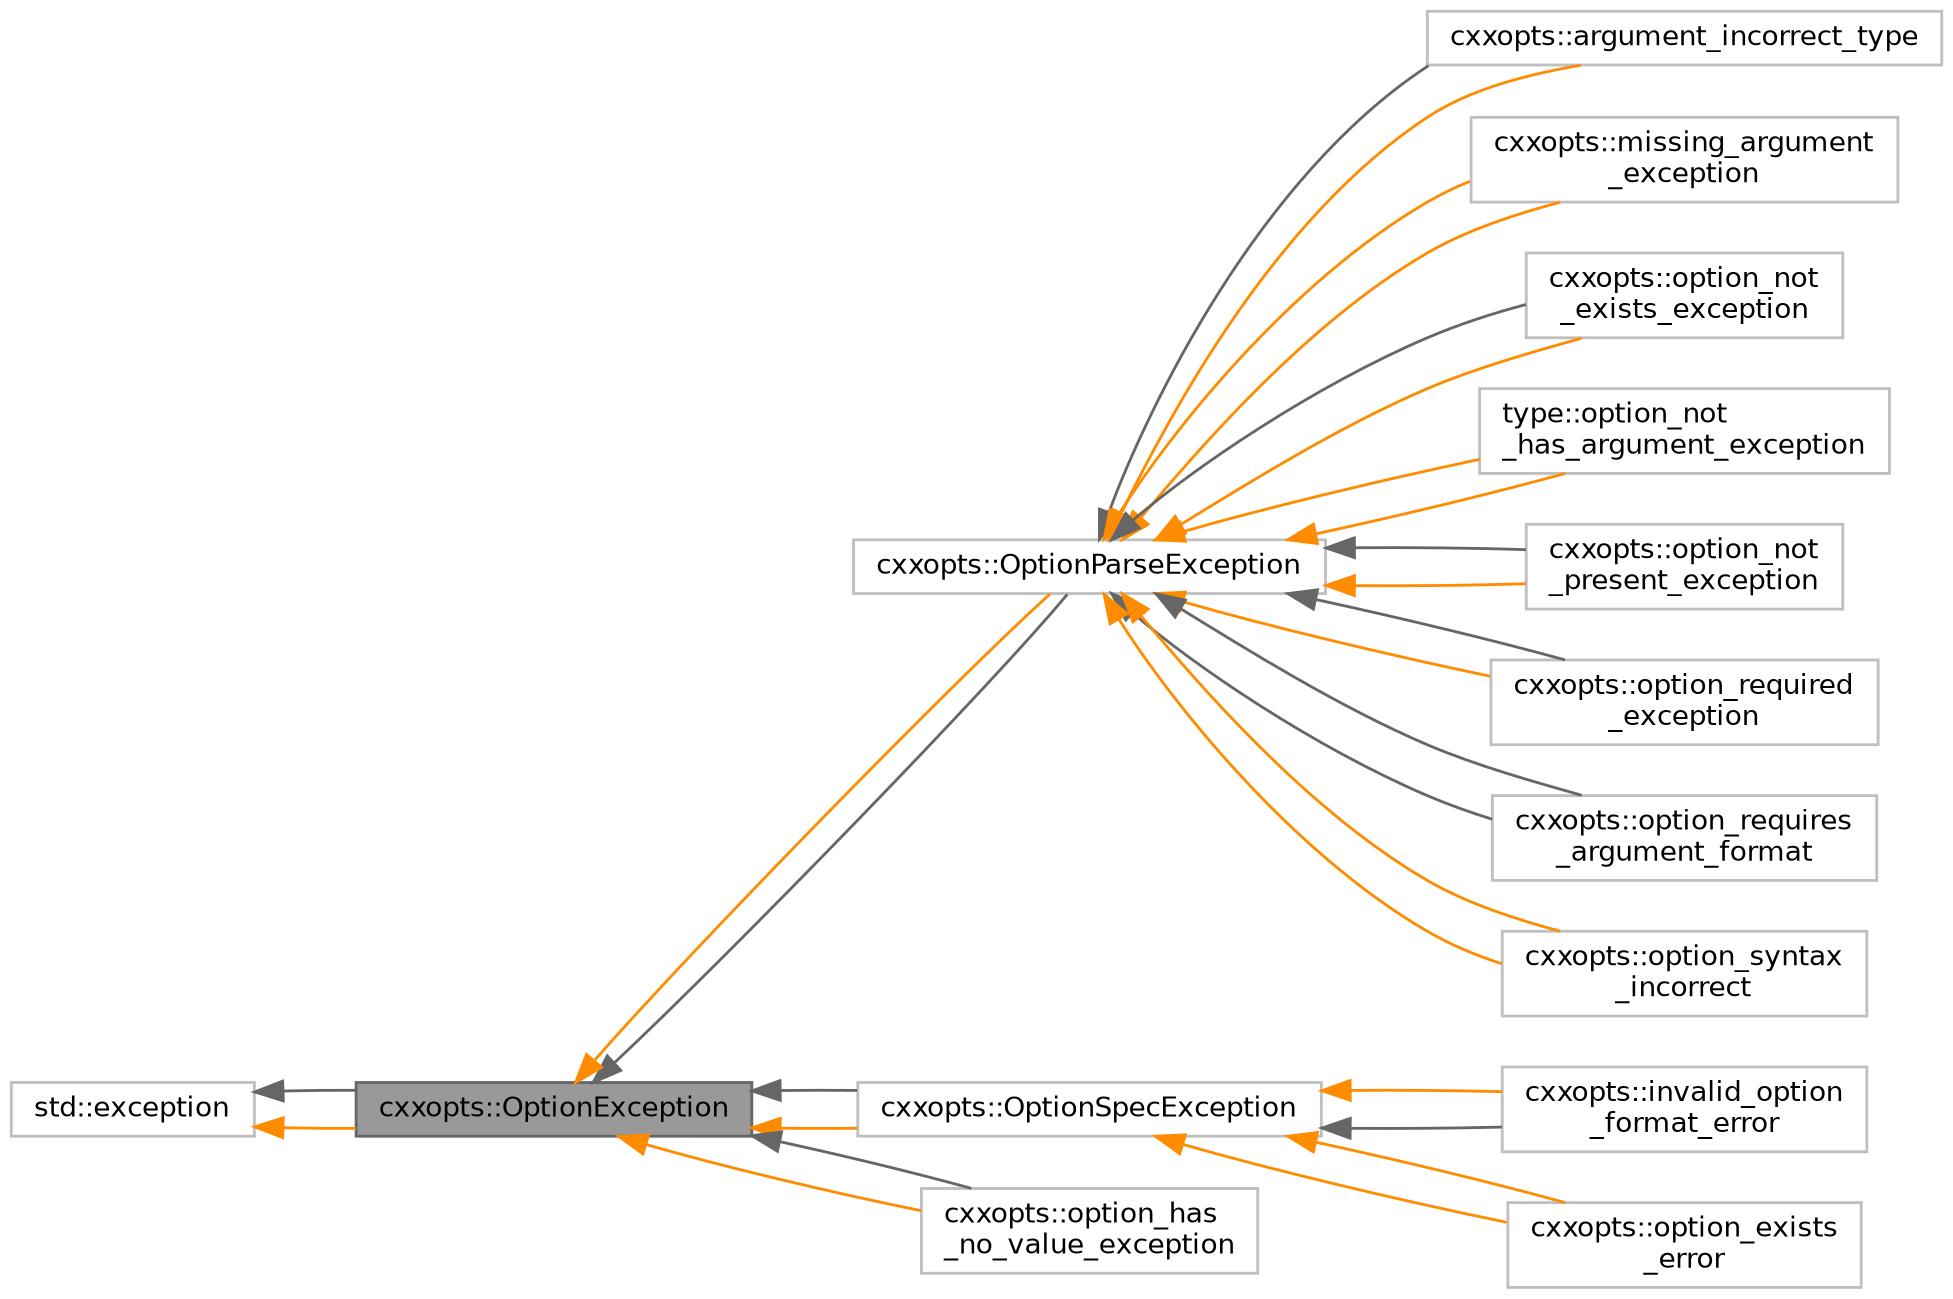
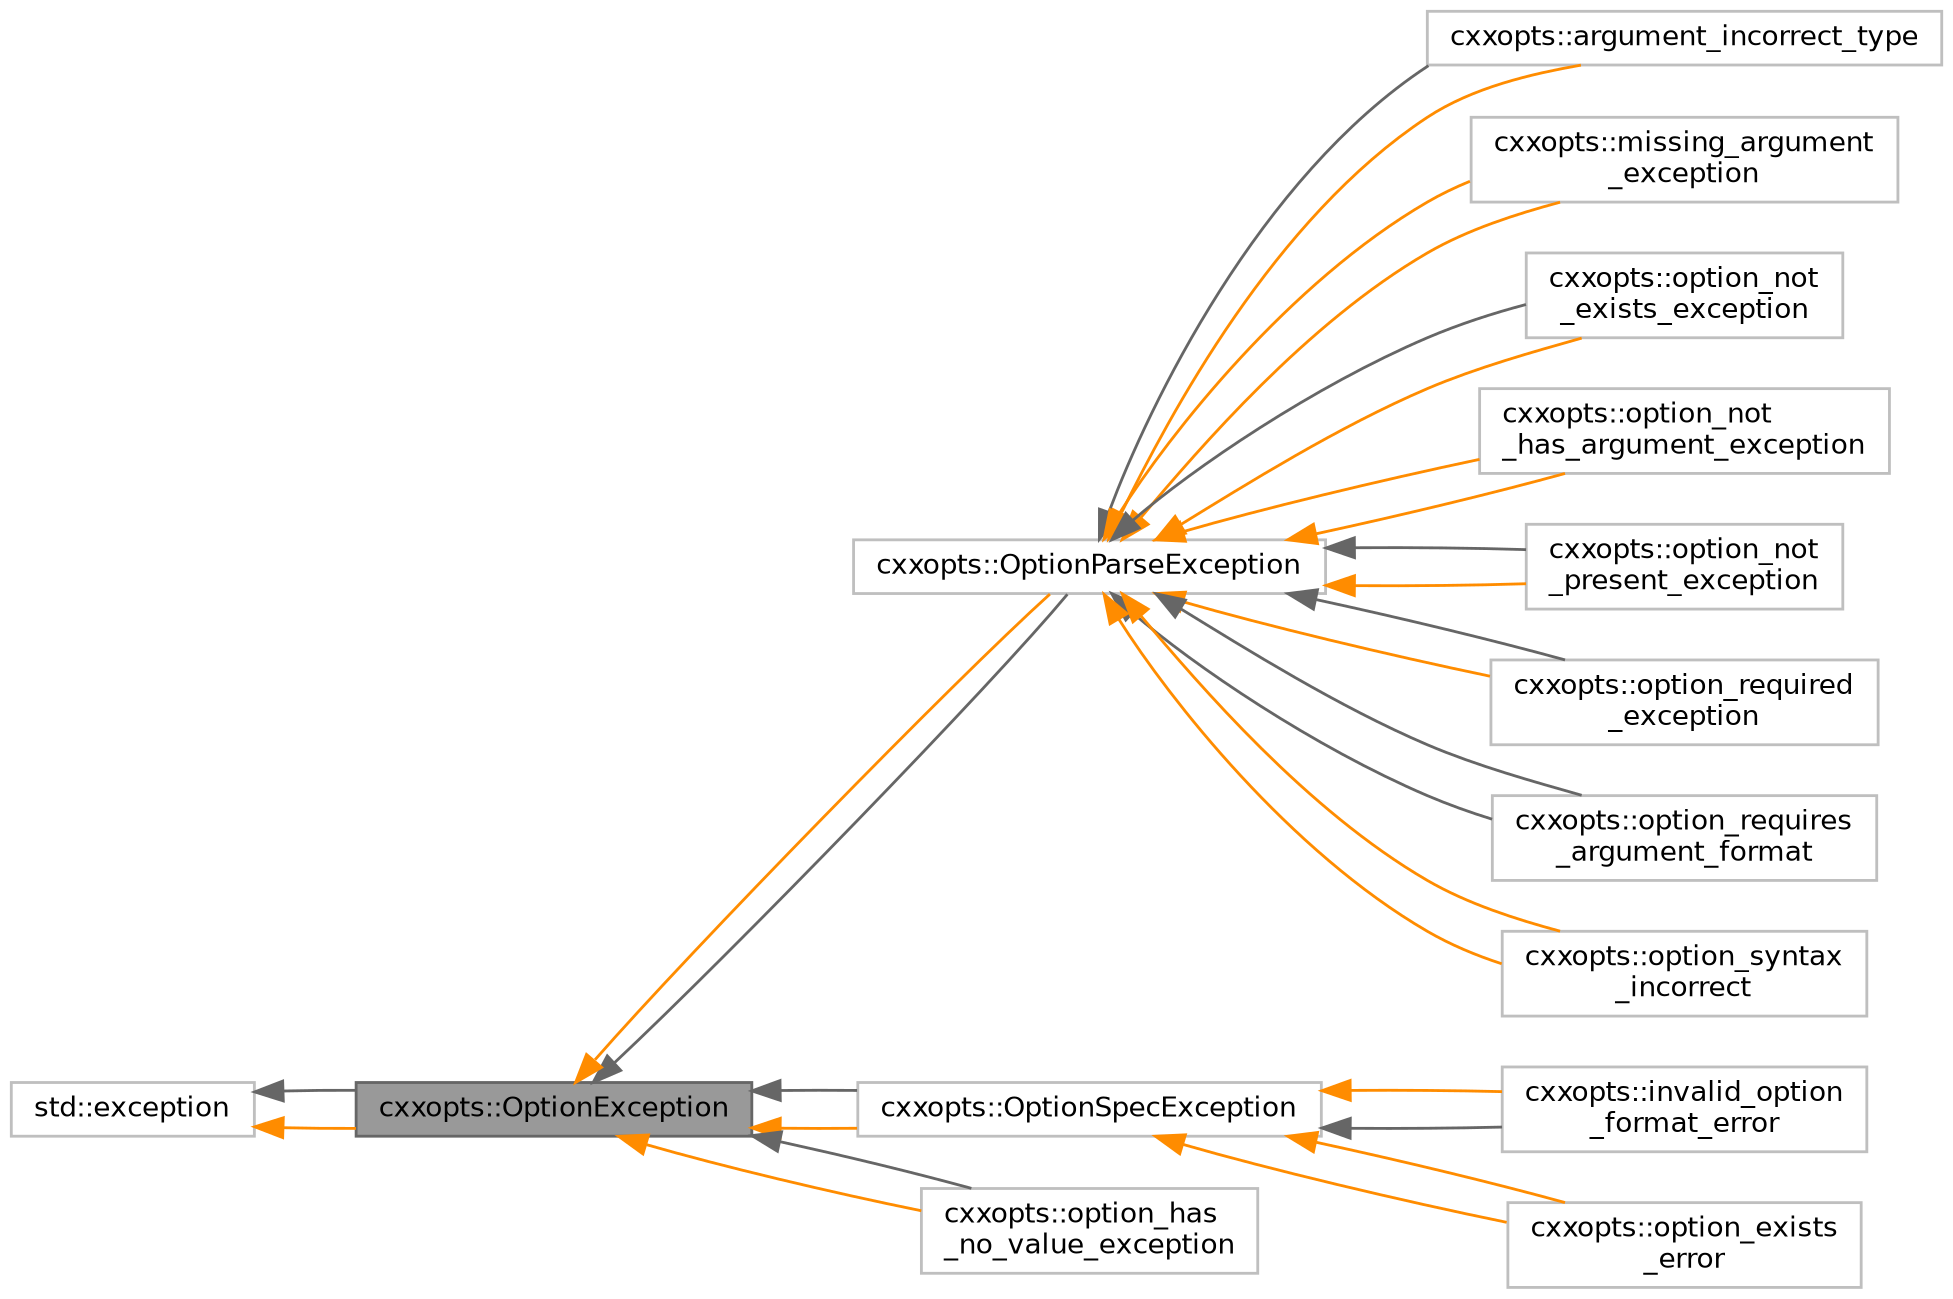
node "type::option_not _has_argument_exception": label "type::option_not _has_argument_exception" -> "cxxopts::option_not _has_argument_exception"
